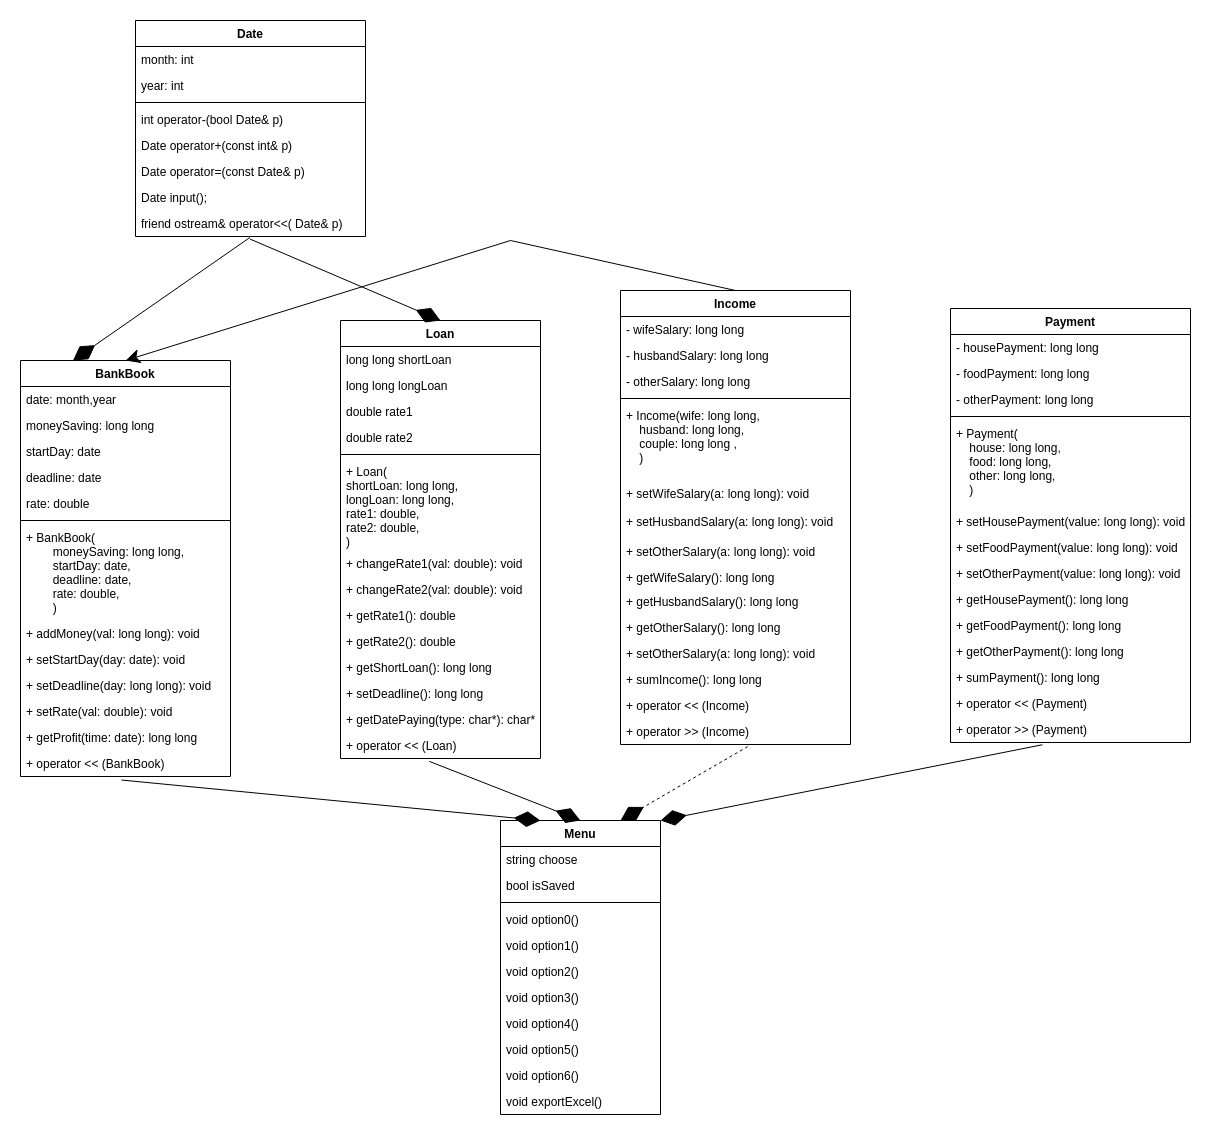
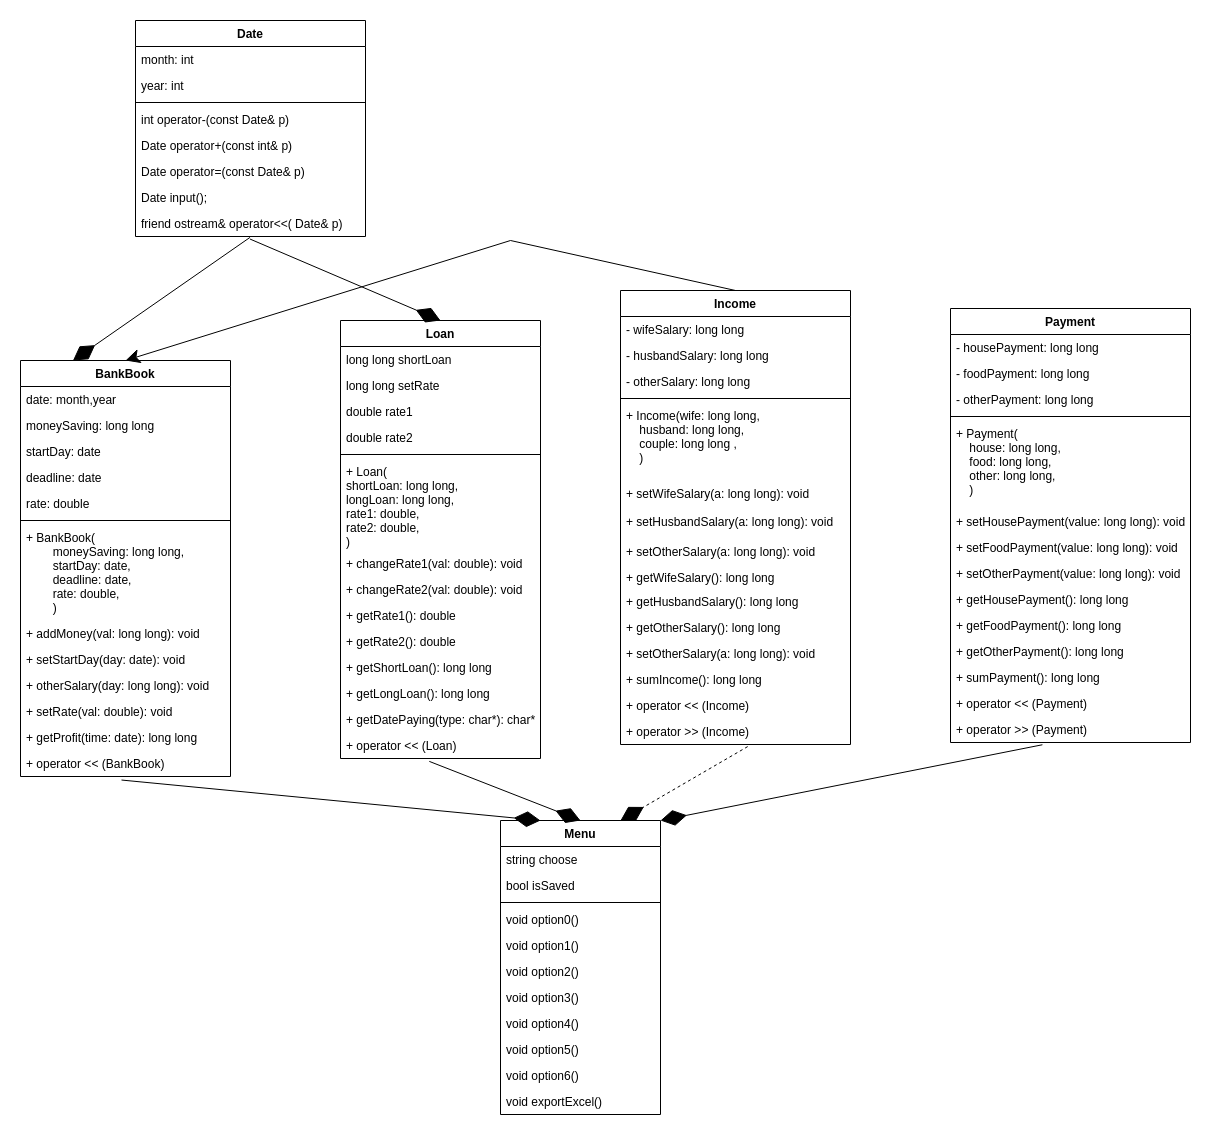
node "int operator-(bool Date& p)": label "int operator-(bool Date& p)" -> "int operator-(const Date& p)"
node "long long longLoan": label "long long longLoan" -> "long long setRate"
node "+ setDeadline(day: long long): void": label "+ setDeadline(day: long long): void" -> "+ otherSalary(day: long long): void"
node "+ setDeadline(): long long": label "+ setDeadline(): long long" -> "+ getLongLoan(): long long"
